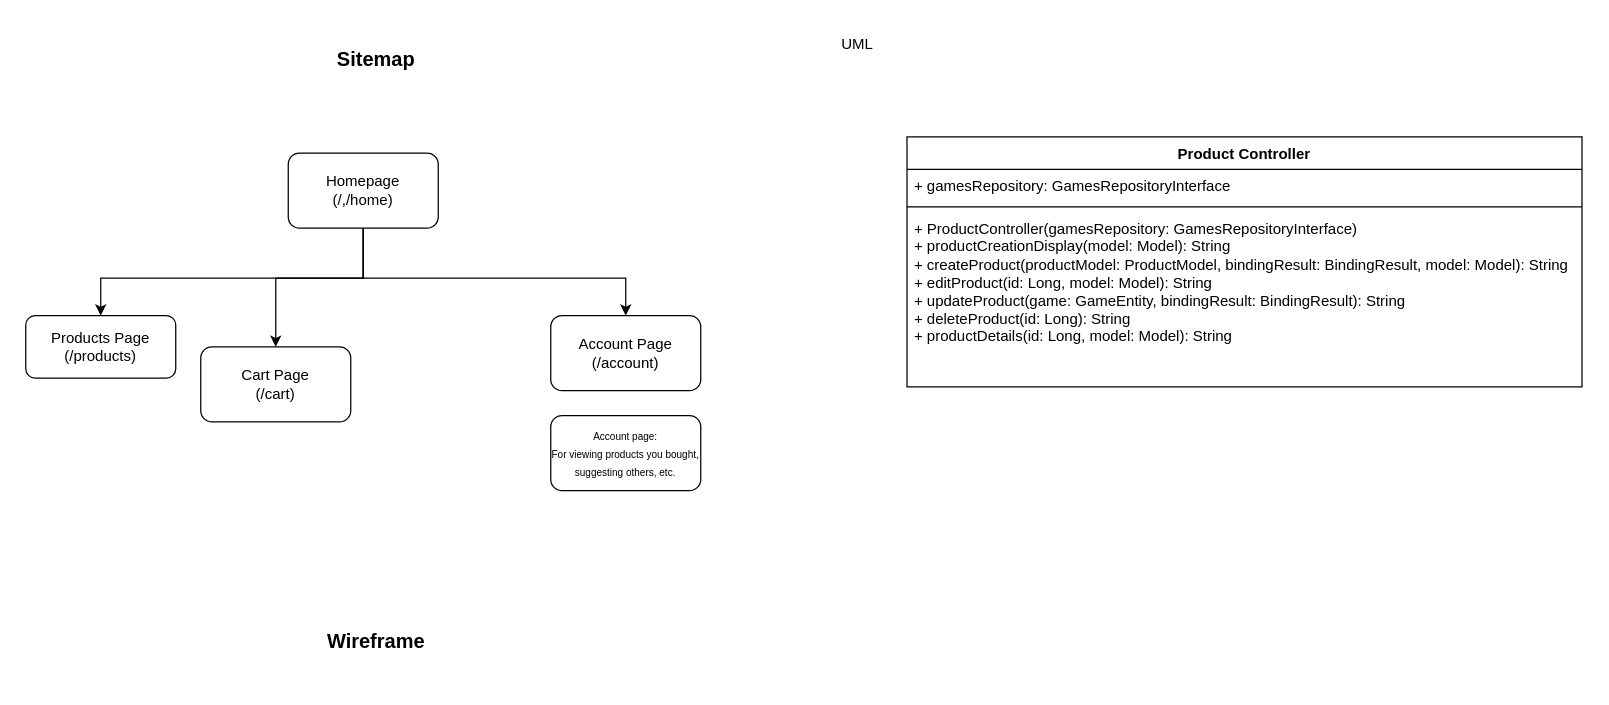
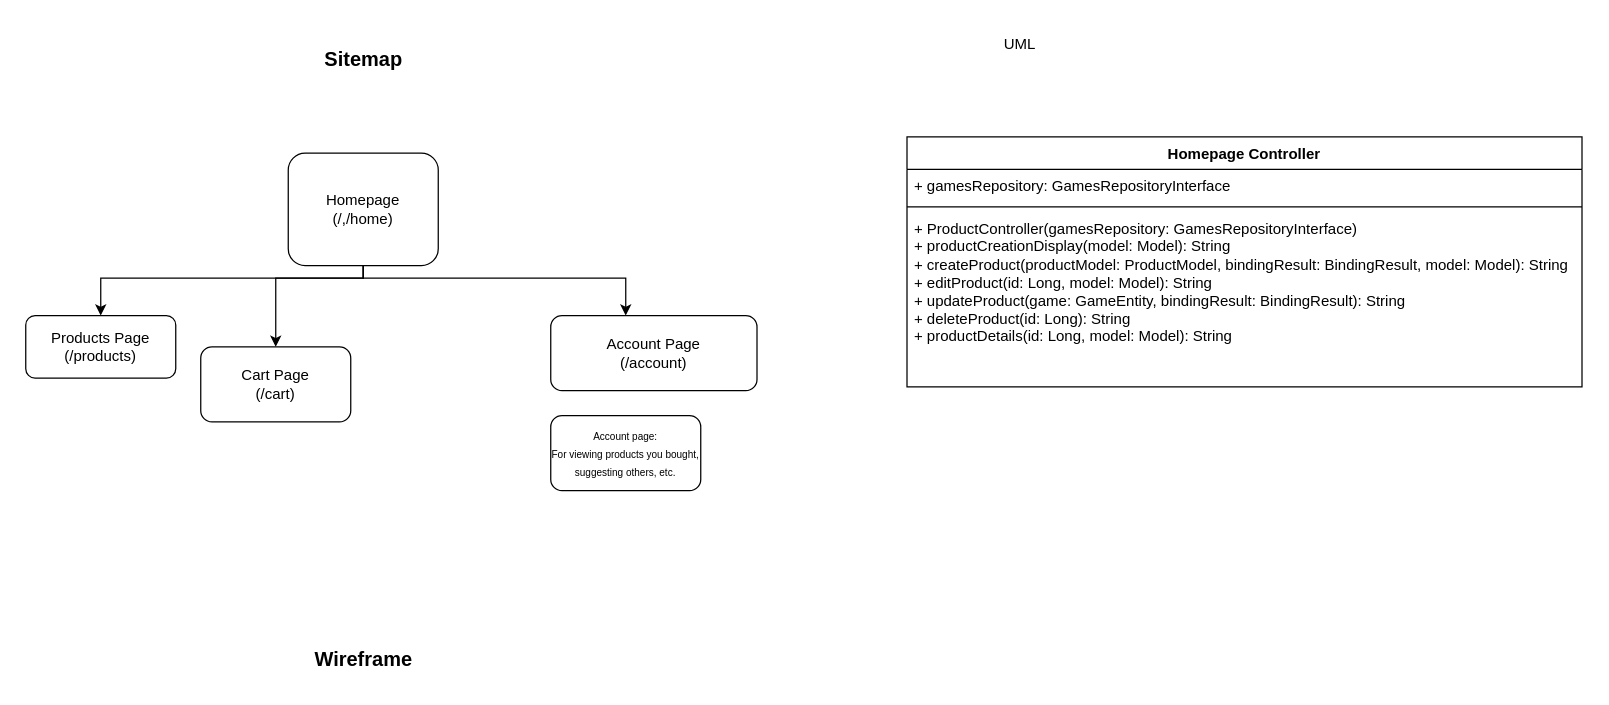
node "UML": moved (857, 44) -> (1019, 44)
node "Sitemap": moved (376, 59) -> (363, 59)
node "Product Controller": label "Product Controller" -> "Homepage Controller"
node "Homepage (/,/home)": size 150x75 -> 150x113
node "Account Page (/account)": size 150x75 -> 206x75
node "Wireframe": moved (376, 641) -> (363, 659)
